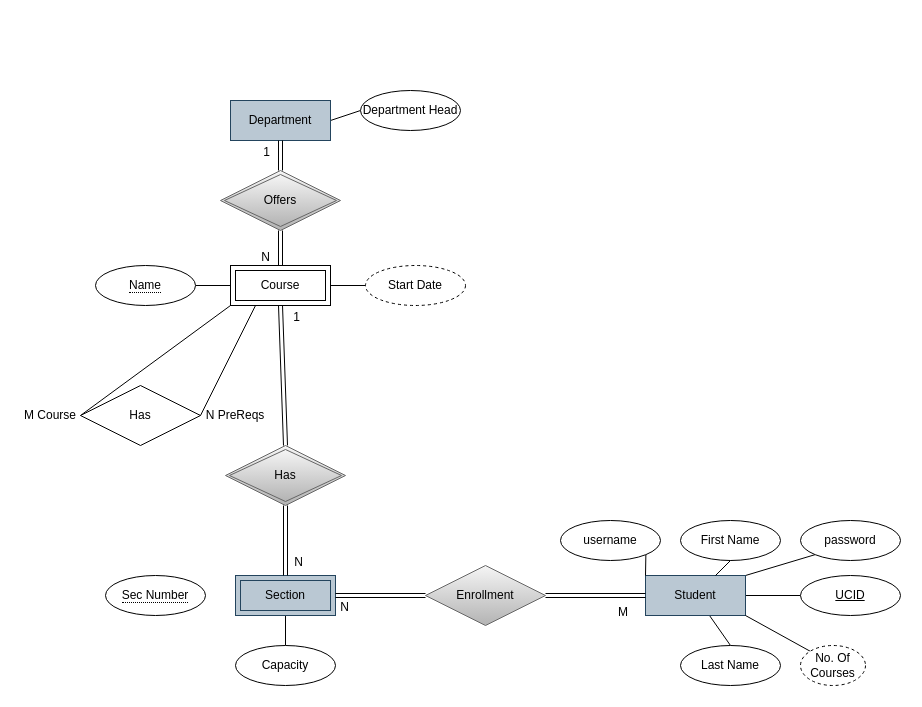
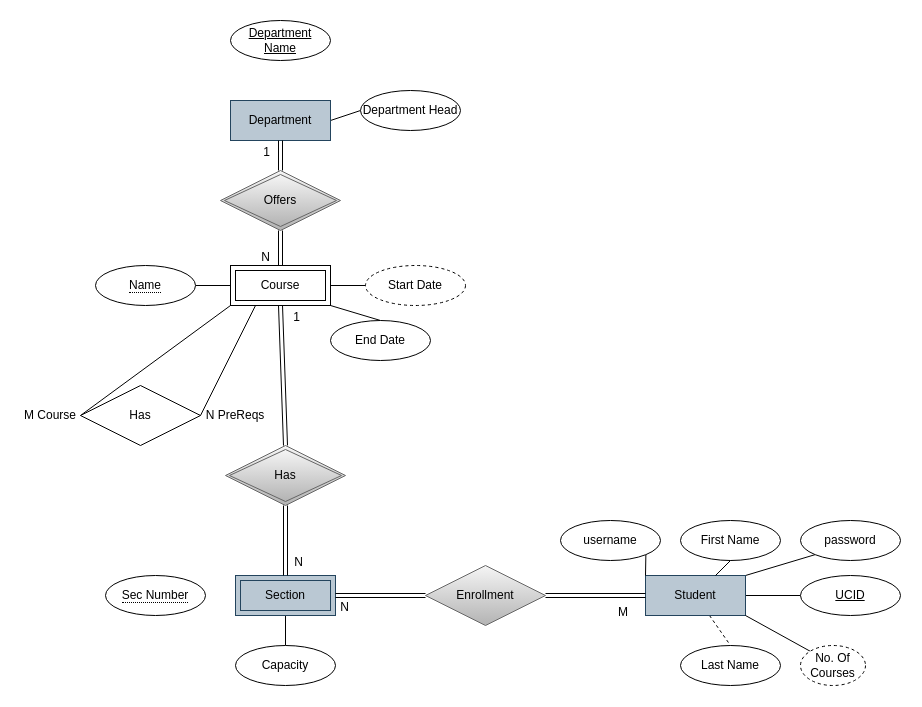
node "Department Name": added
edge "Course" -- "End Date": added
node "End Date": added
edge "Student" -- "Last Name": style solid -> dashed
